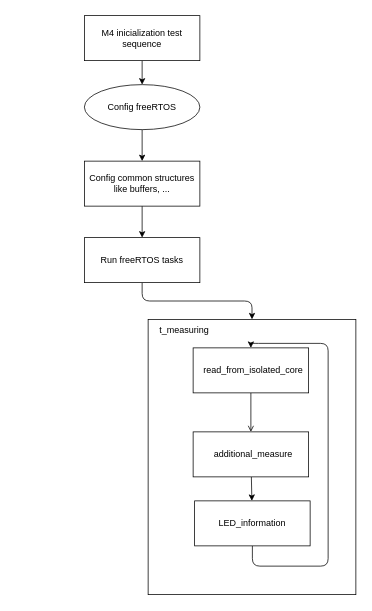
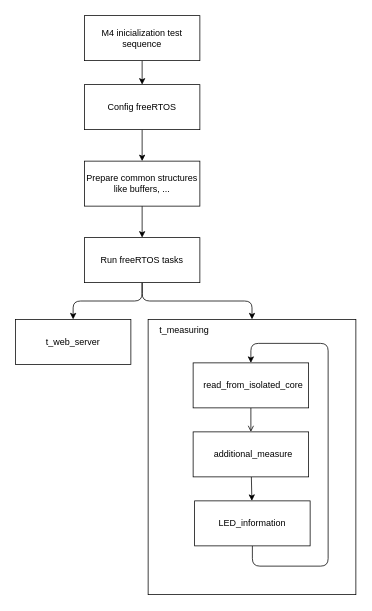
node "Config freeRTOS": shape ellipse -> rectangle
node "Config common structures like buffers, ...": label "Config common structures like buffers, ..." -> "Prepare common structures like buffers, ..."
edge "Run freeRTOS tasks" -> "t_web_server": added
node "t_web_server": added
node "read_from_isolated_core": moved (251, 370) -> (251, 385)
